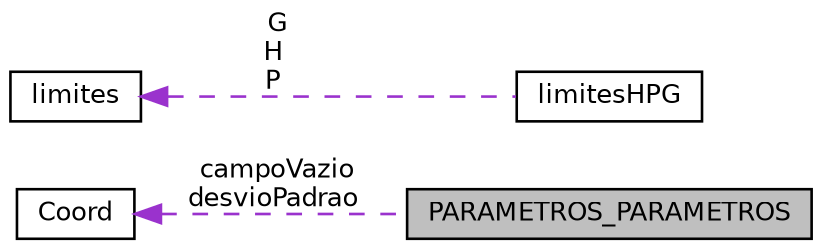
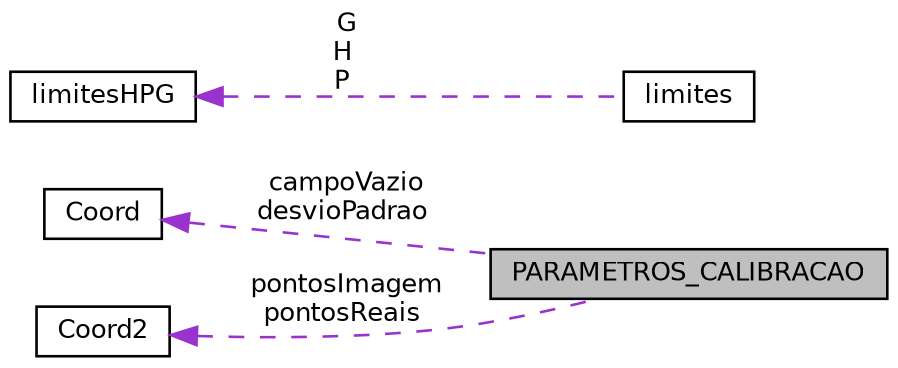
edge "limitesHPG" -> "limites": reversed
node "PARAMETROS_PARAMETROS": label "PARAMETROS_PARAMETROS" -> "PARAMETROS_CALIBRACAO"
node "Coord2": added
